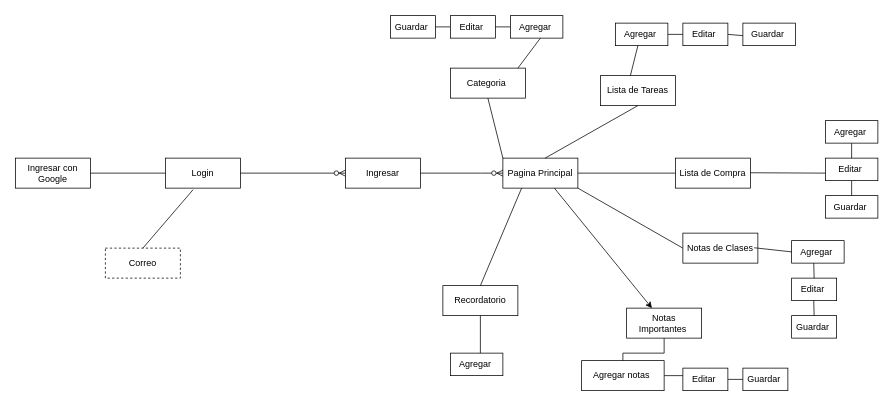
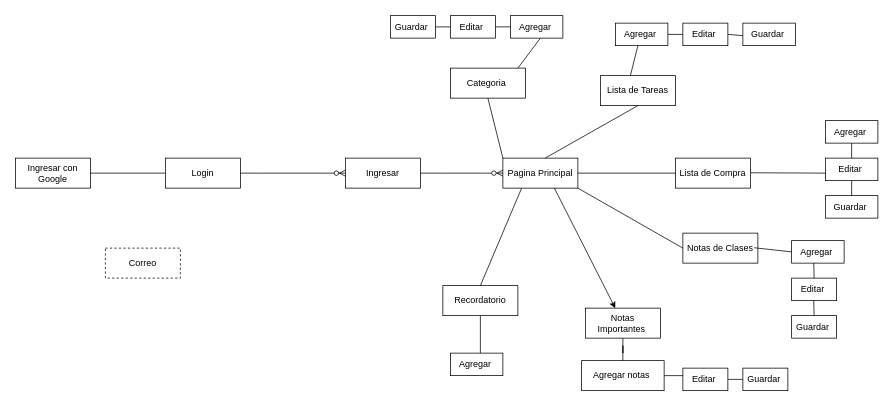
edge "Login" -- "Correo": removed
node "Notas Importantes": moved (664, 323) -> (623, 323)
